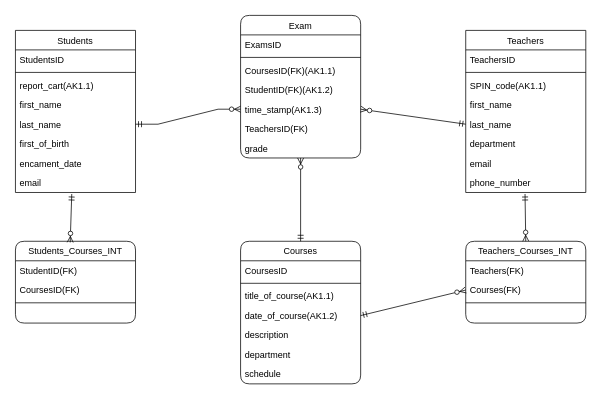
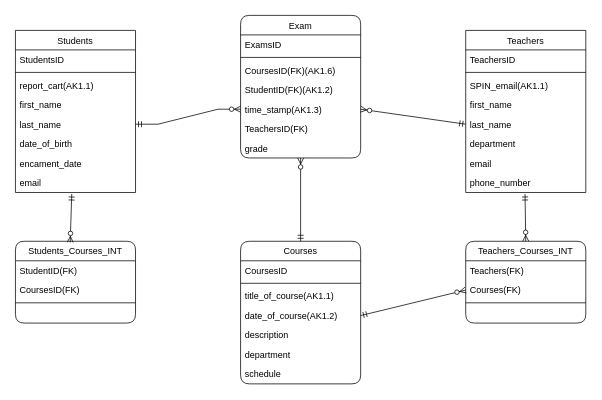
node "CoursesID(FK)(AK1.1)": label "CoursesID(FK)(AK1.1)" -> "CoursesID(FK)(AK1.6)"
node "SPIN_code(AK1.1)": label "SPIN_code(AK1.1)" -> "SPIN_email(AK1.1)"
node "first_of_birth": label "first_of_birth" -> "date_of_birth"
